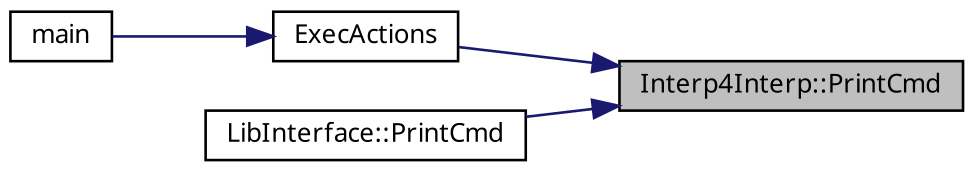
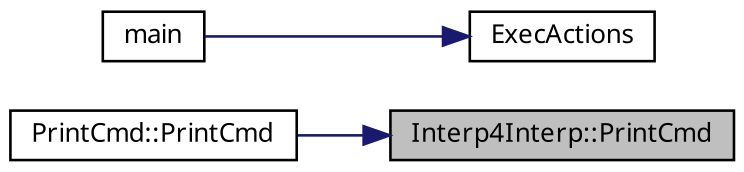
edge "ExecActions" -> "Interp4Interp::PrintCmd": removed
node "LibInterface::PrintCmd": label "LibInterface::PrintCmd" -> "PrintCmd::PrintCmd"
